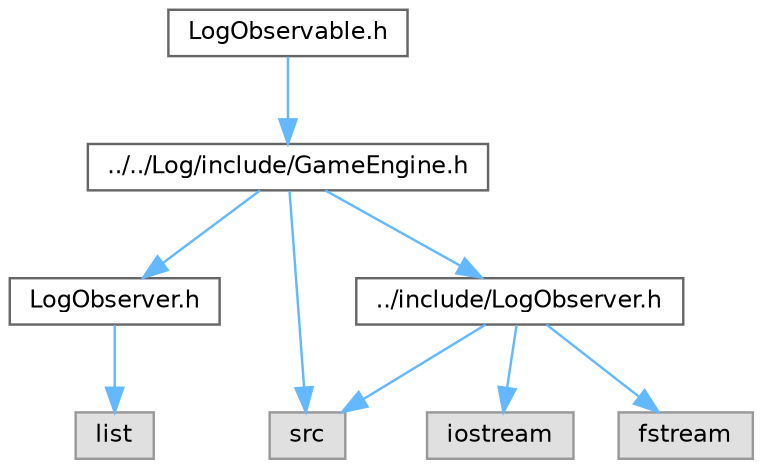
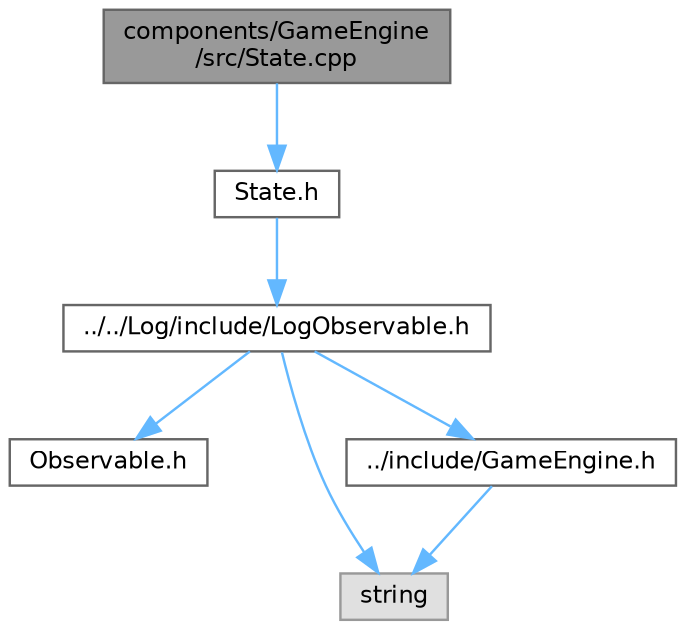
node "LogObservable.h": label "LogObservable.h" -> "State.h"
node "components/GameEngine /src/State.cpp": added
node "../../Log/include/GameEngine.h": label "../../Log/include/GameEngine.h" -> "../../Log/include/LogObservable.h"
node "LogObserver.h": label "LogObserver.h" -> "Observable.h"
node "../include/LogObserver.h": label "../include/LogObserver.h" -> "../include/GameEngine.h"
node "list": removed
node "src": label "src" -> "string"
node "iostream": removed
node "fstream": removed
